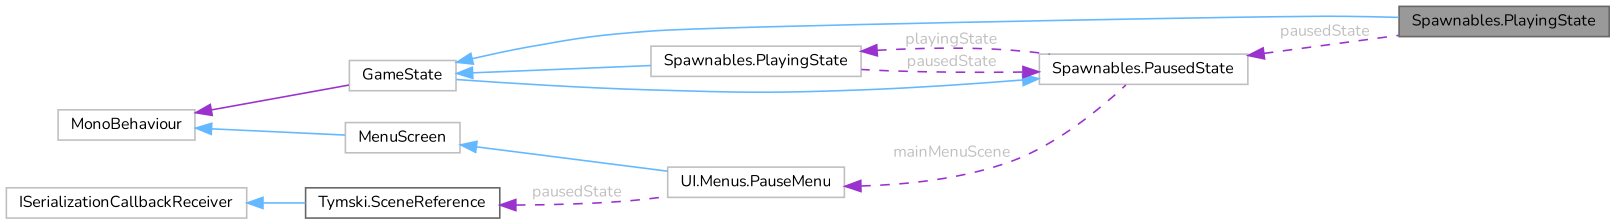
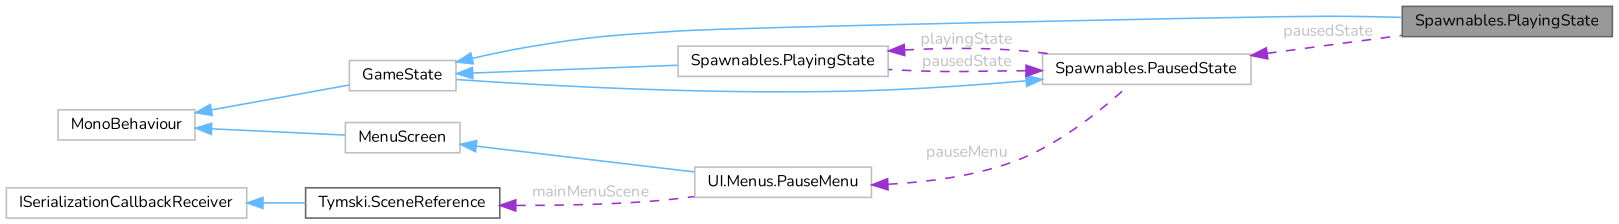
edge "GameState" -> "MonoBehaviour": color darkorchid3 -> steelblue1
edge "Spawnables.PausedState" -> "UI.Menus.PauseMenu": label " mainMenuScene" -> " pauseMenu"
edge "UI.Menus.PauseMenu" -> "Tymski.SceneReference": label " pausedState" -> " mainMenuScene"
